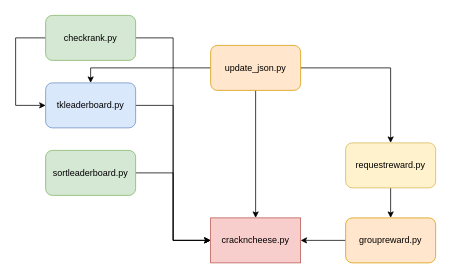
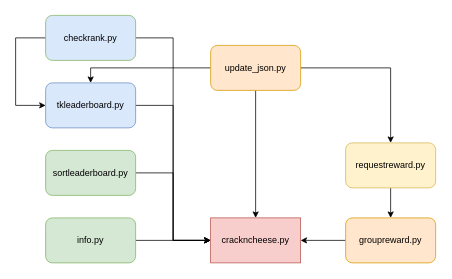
node "checkrank.py": fillcolor #d5e8d4 -> #dae8fc
node "info.py": added
edge "info.py" -> "crackncheese.py": added
